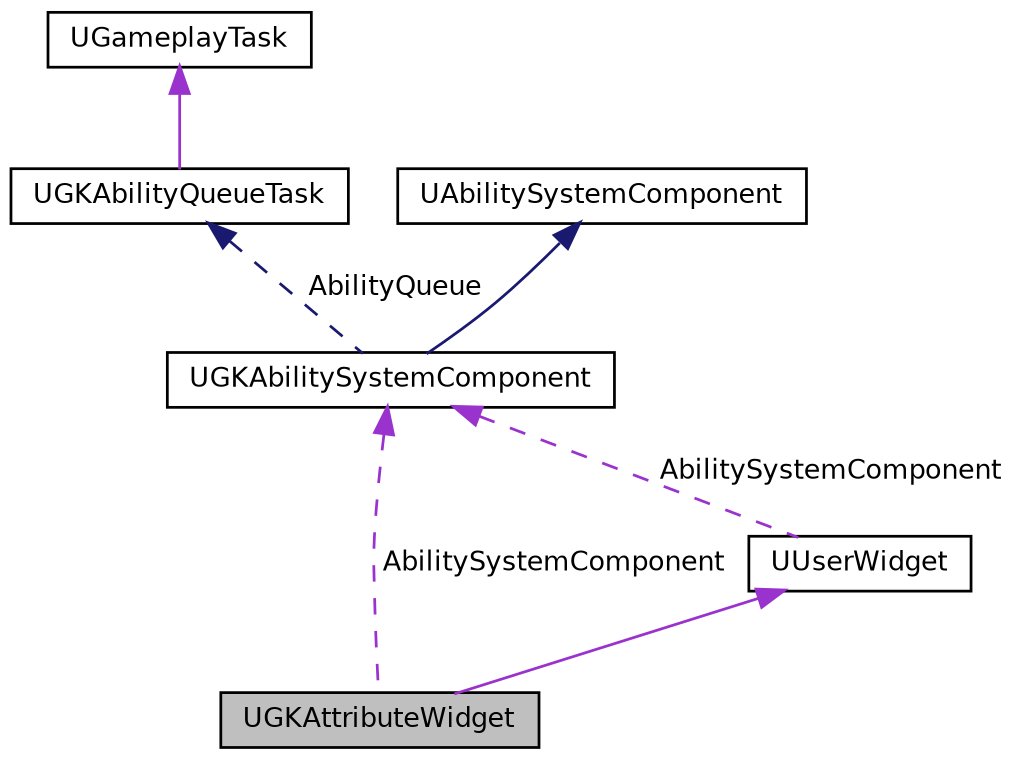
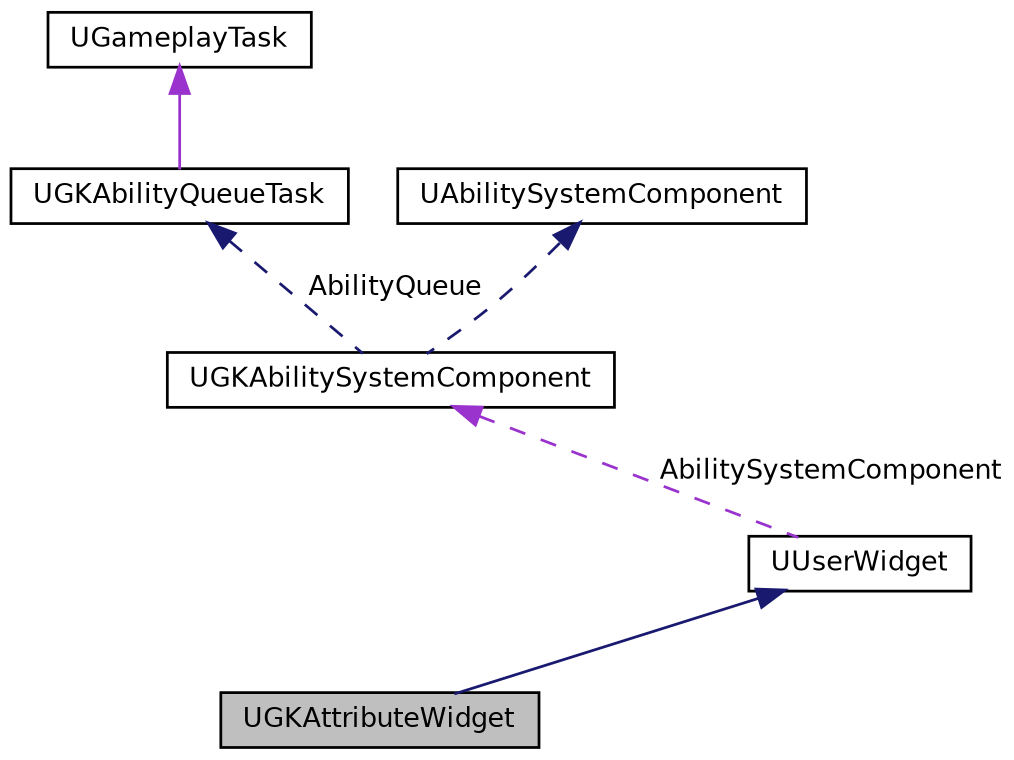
edge "UGKAbilitySystemComponent" -> "UAbilitySystemComponent": style solid -> dashed
edge "UGKAttributeWidget" -> "UGKAbilitySystemComponent": removed, label "AbilitySystemComponent"
edge "UGKAttributeWidget" -> "UUserWidget": color darkorchid3 -> midnightblue
